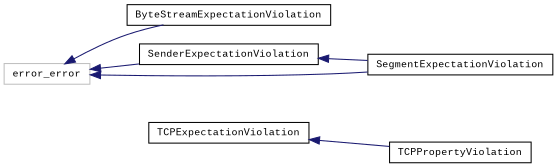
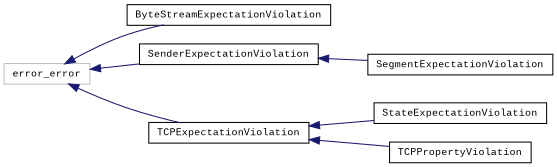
edge "SegmentExpectationViolation" -> "error_error": now "TCPExpectationViolation" -> "error_error"
node "StateExpectationViolation": added
